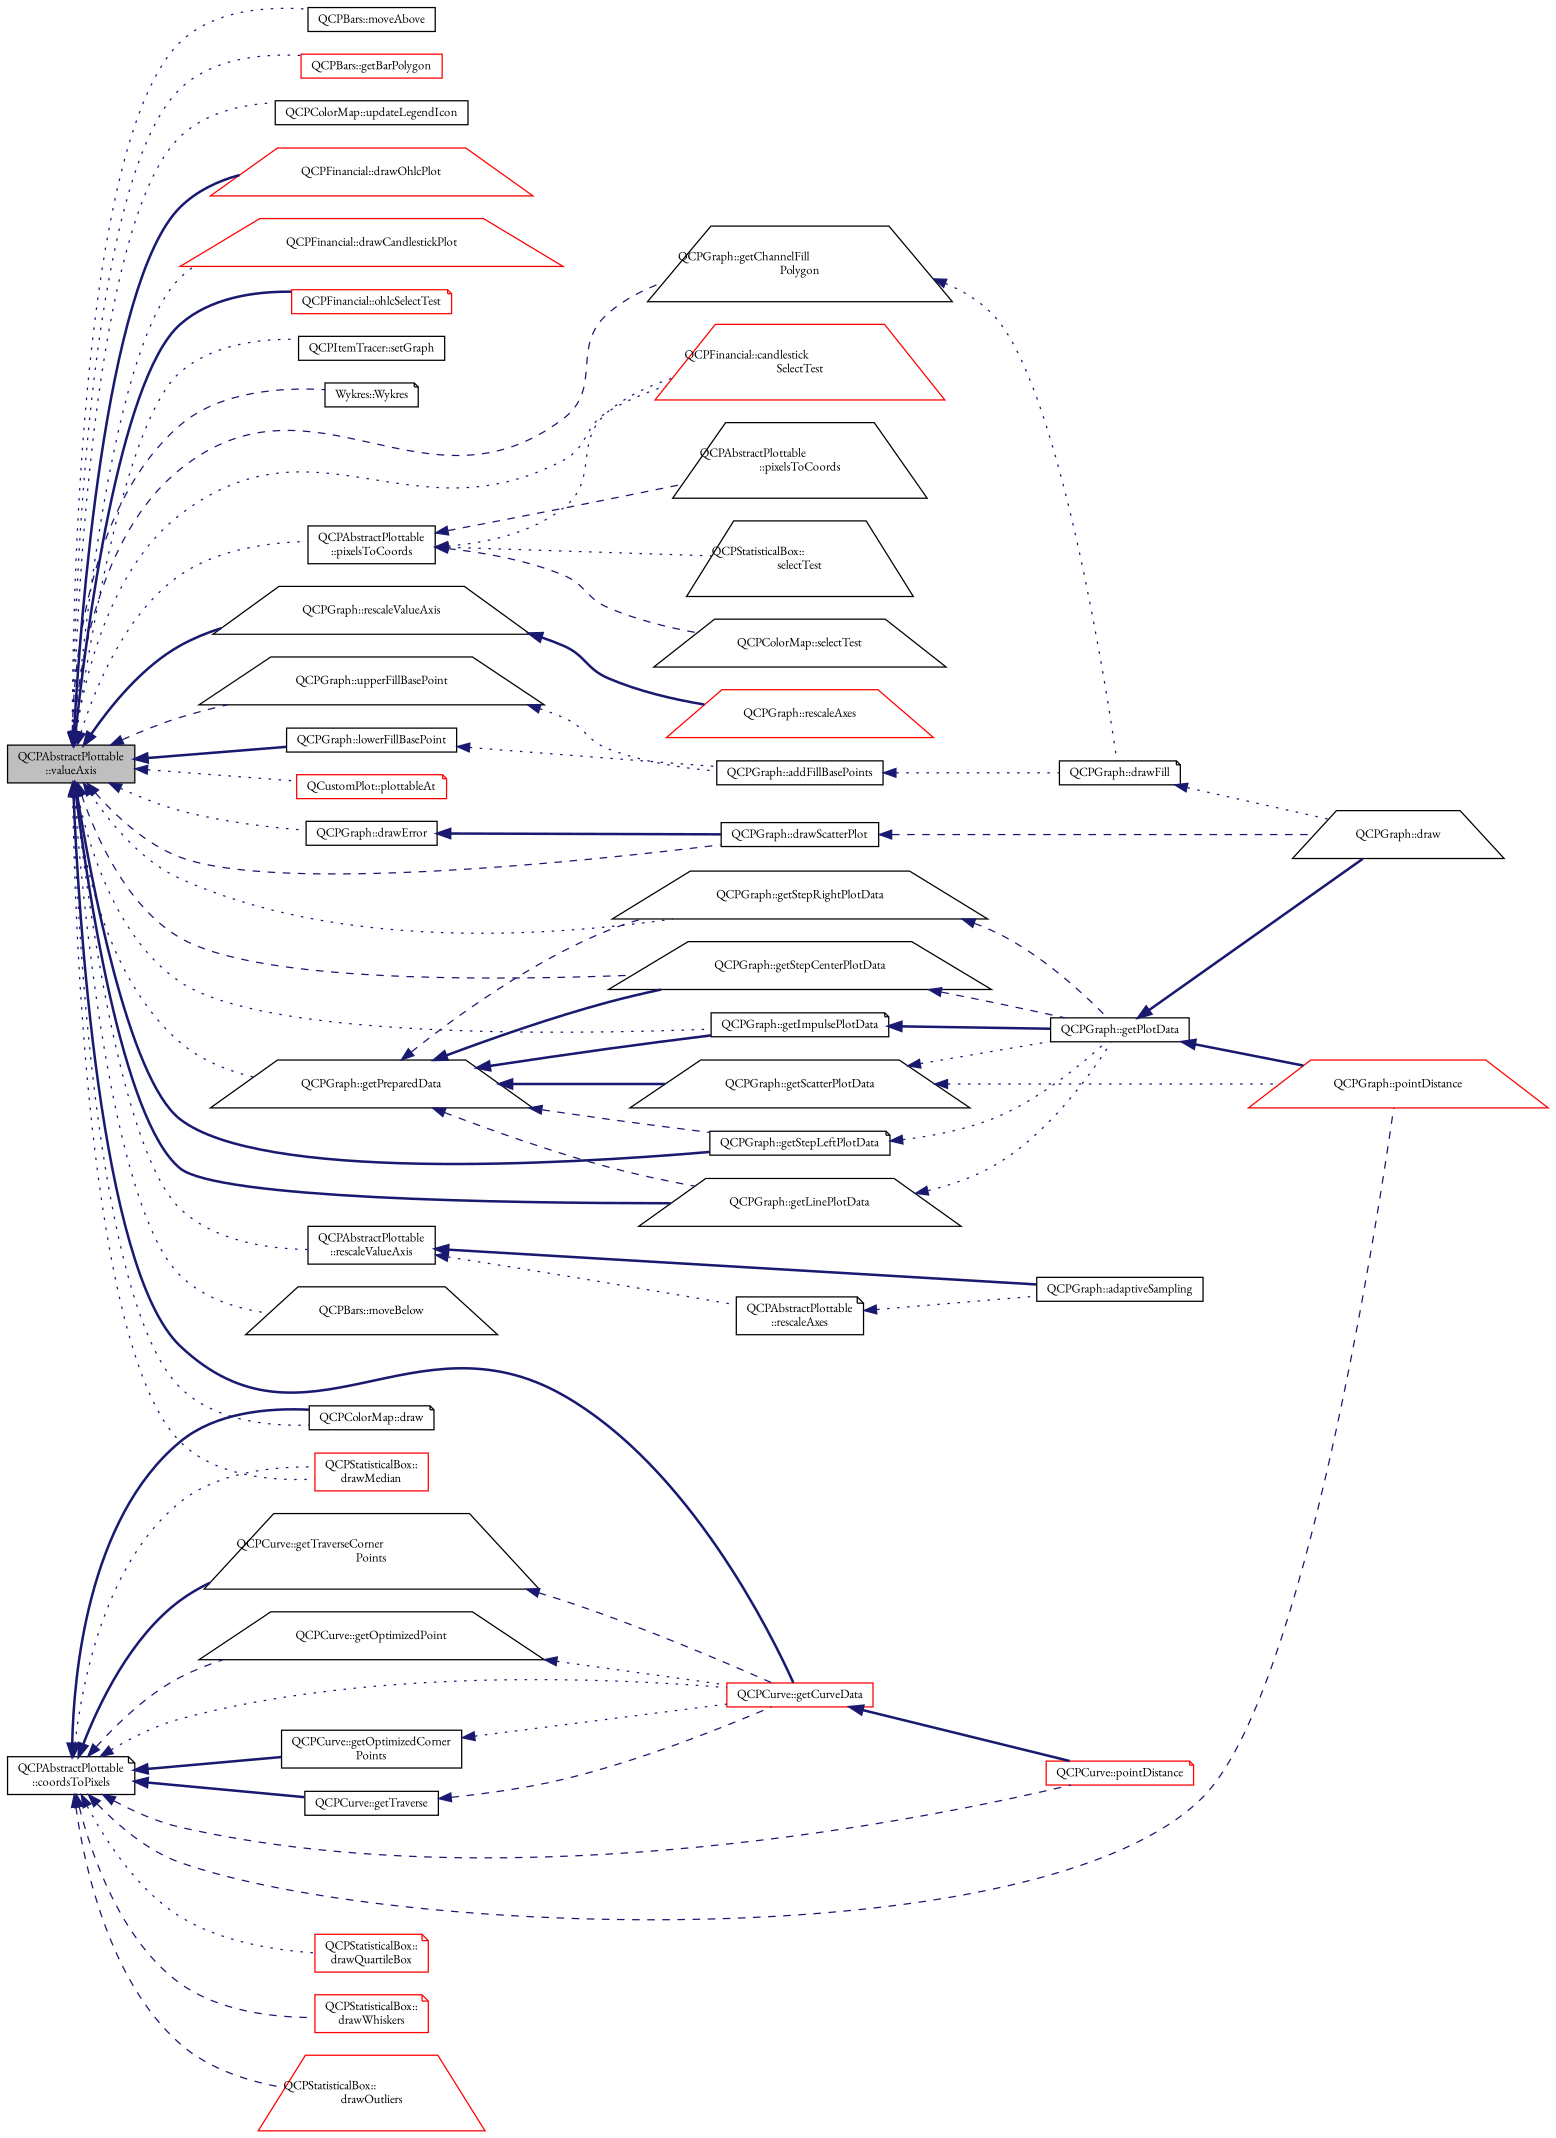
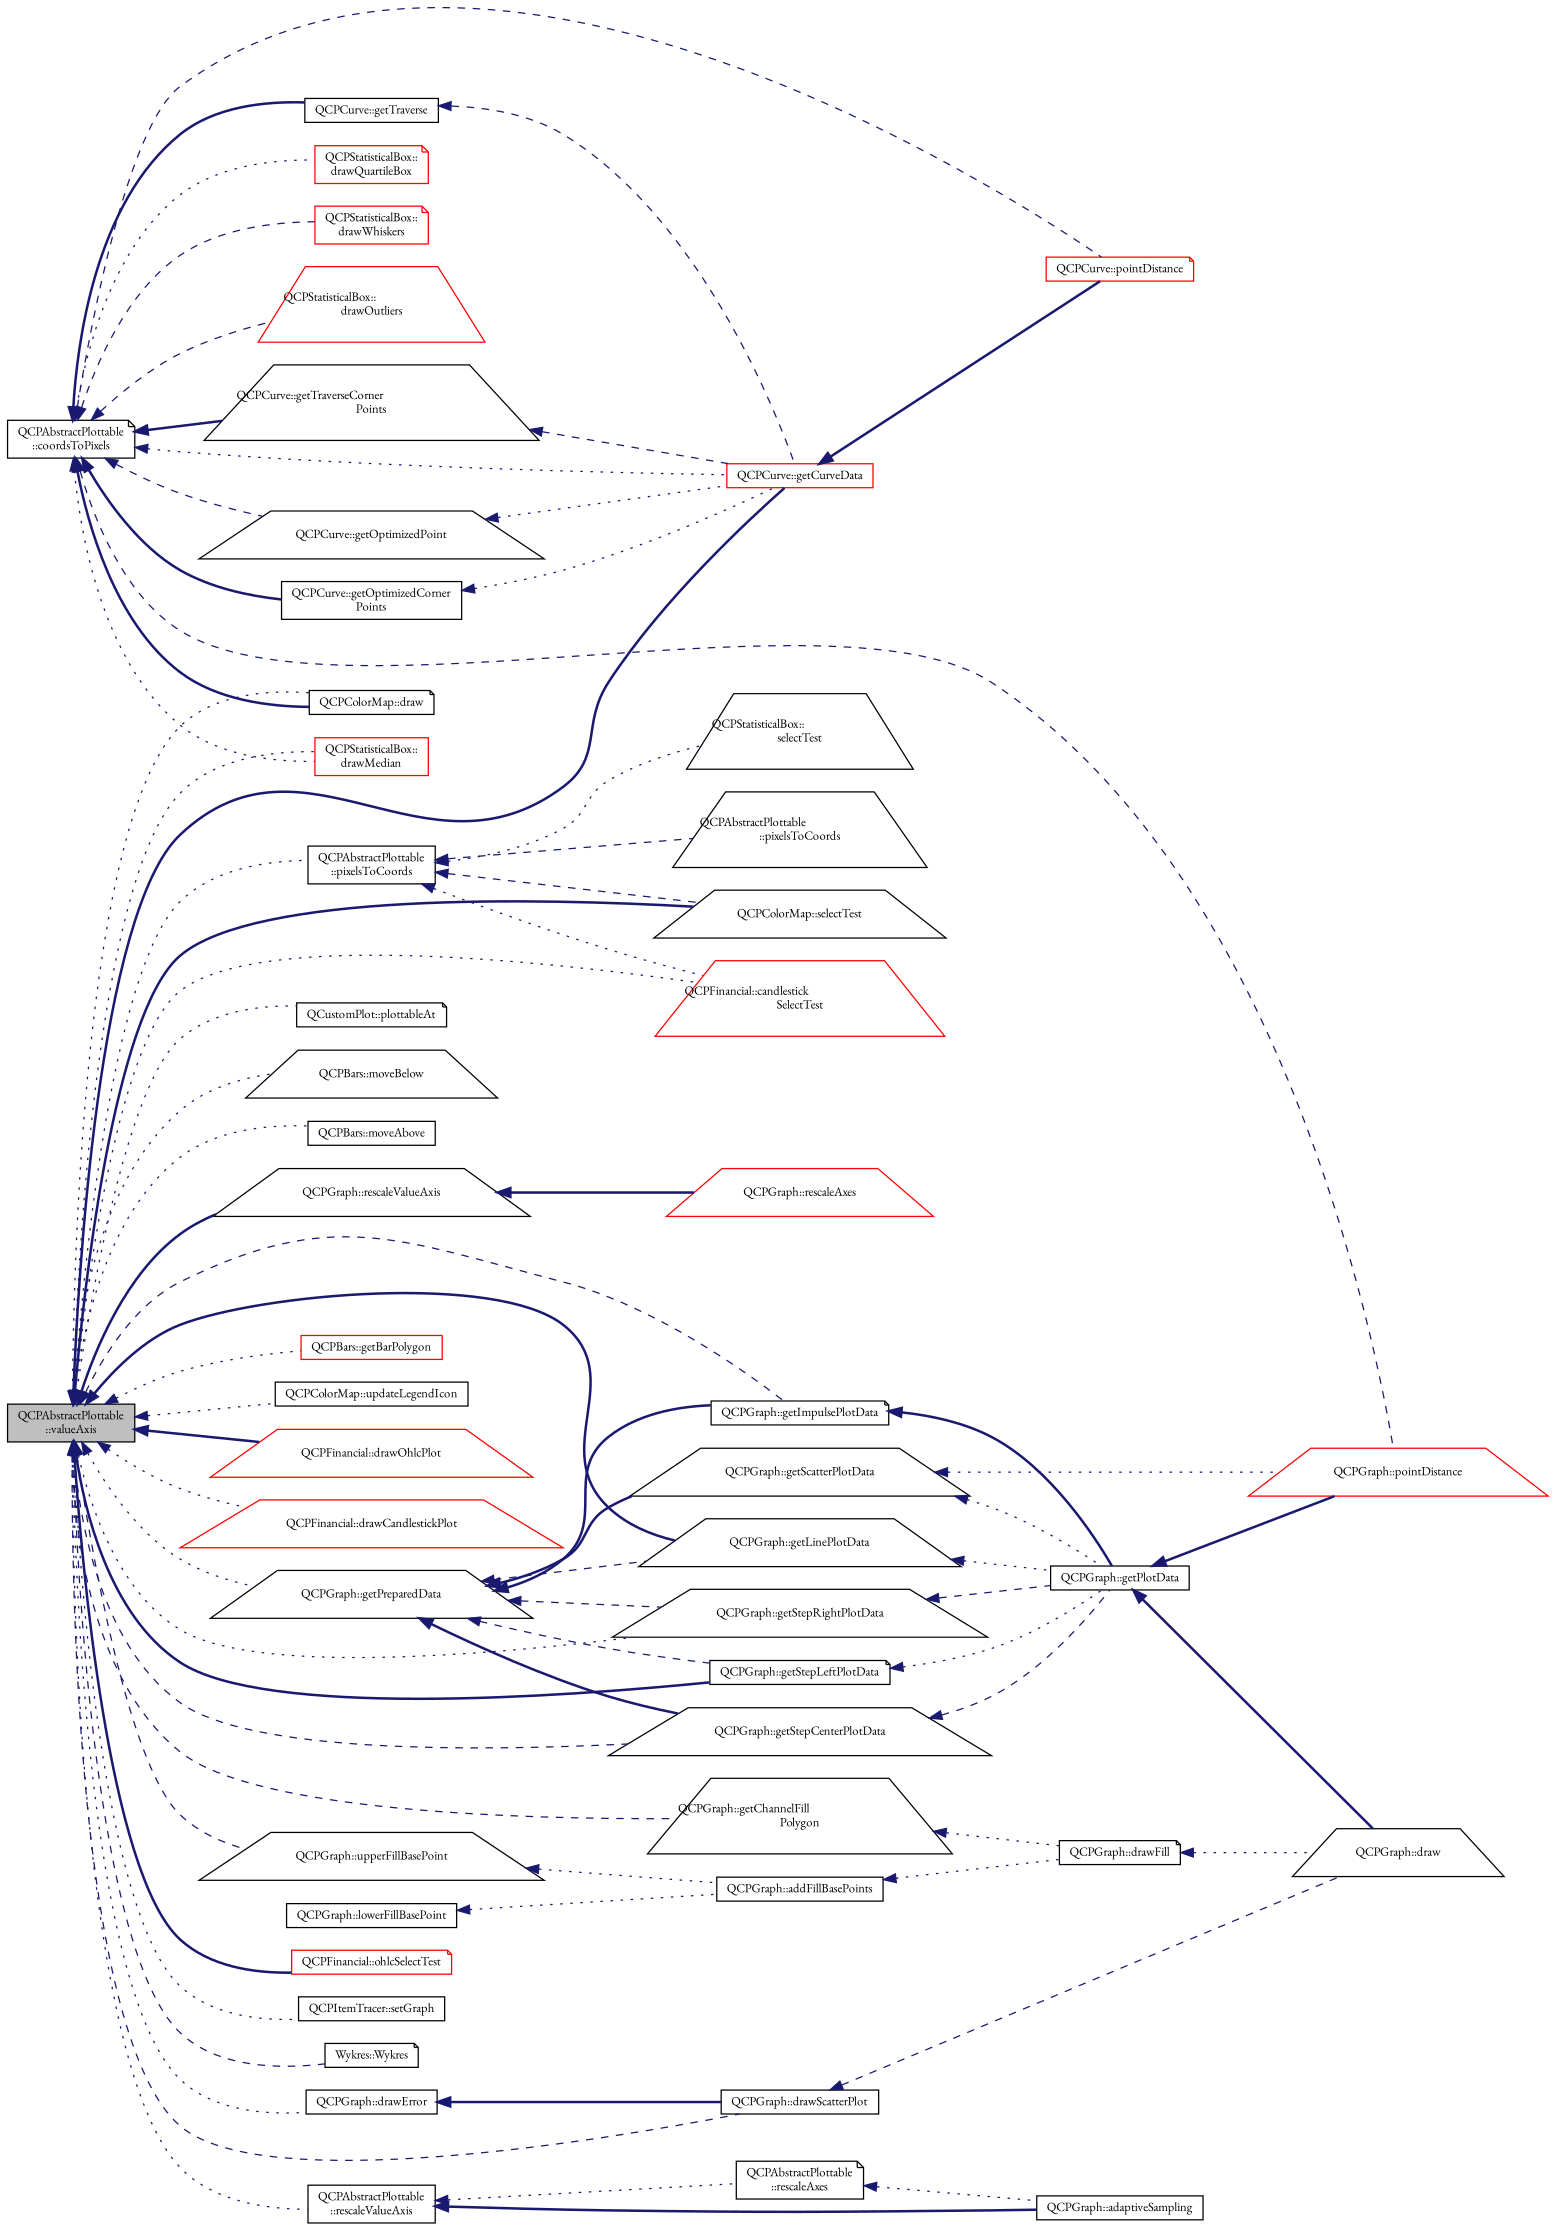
edge "QCPGraph::lowerFillBasePoint" -> "QCPAbstractPlottable ::valueAxis": now "QCPColorMap::selectTest" -> "QCPAbstractPlottable ::valueAxis"
node "QCustomPlot::plottableAt": color red -> black
edge "QCPGraph::getImpulsePlotData" -> "QCPAbstractPlottable ::valueAxis": style dotted -> dashed
